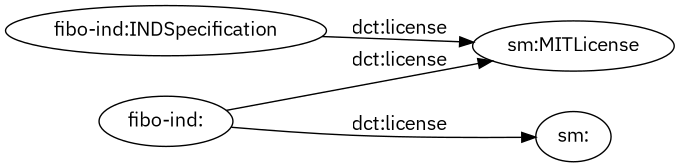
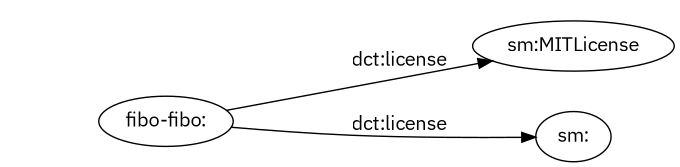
node "fibo-ind:INDSpecification": removed
node "fibo-ind:": label "fibo-ind:" -> "fibo-fibo:"
